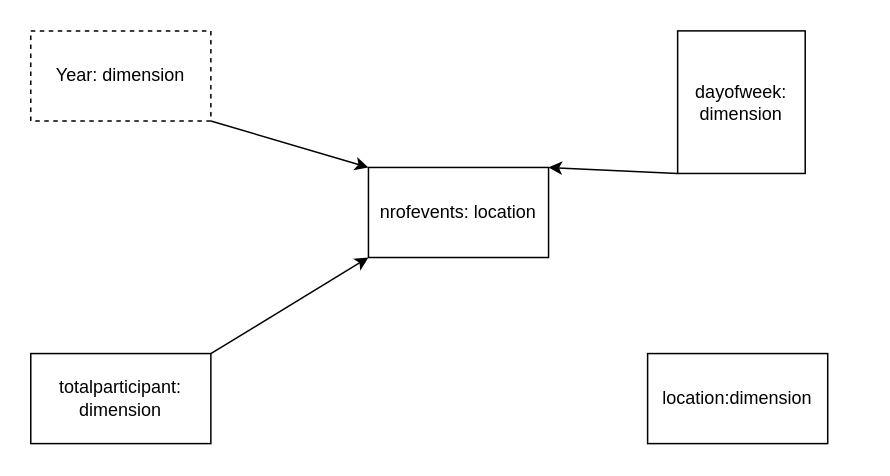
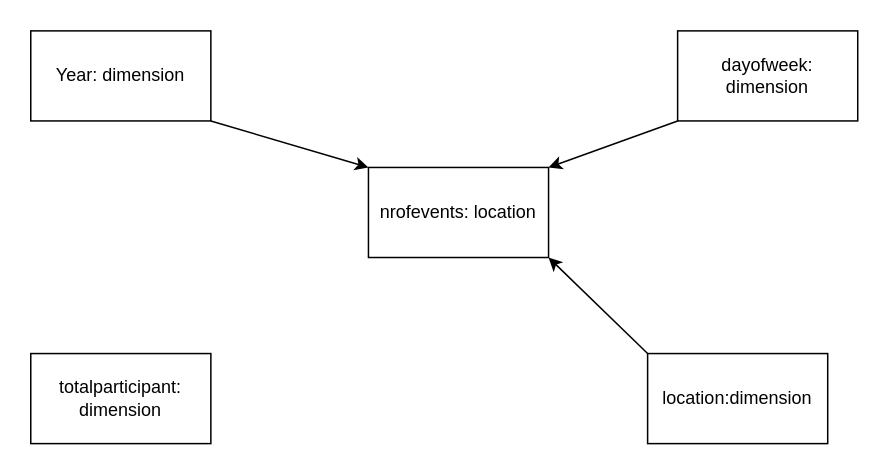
node "Year: dimension": style dashed -> solid
node "dayofweek: dimension": size 128x143 -> 180x90
edge "totalparticipant: dimension" -> "nrofevents: location": removed
edge "location:dimension" -> "nrofevents: location": added
